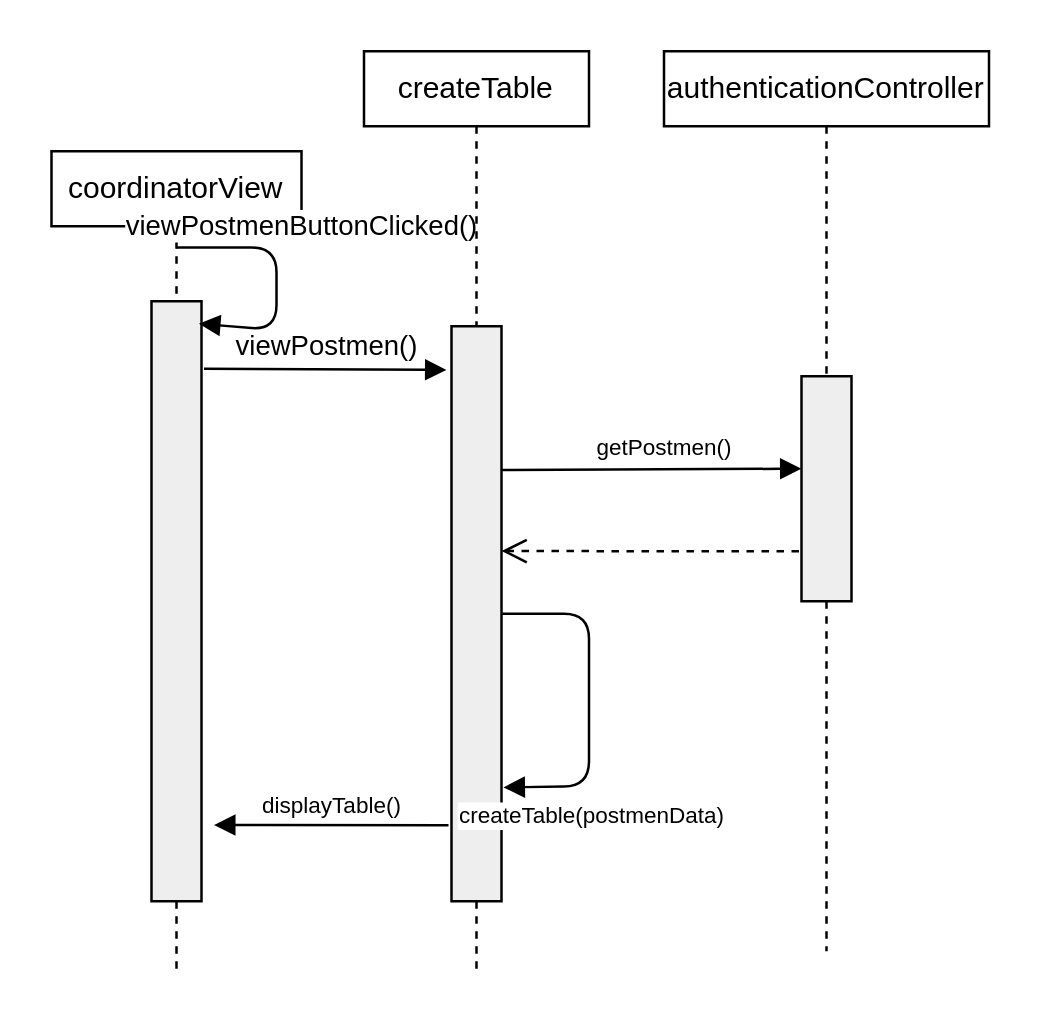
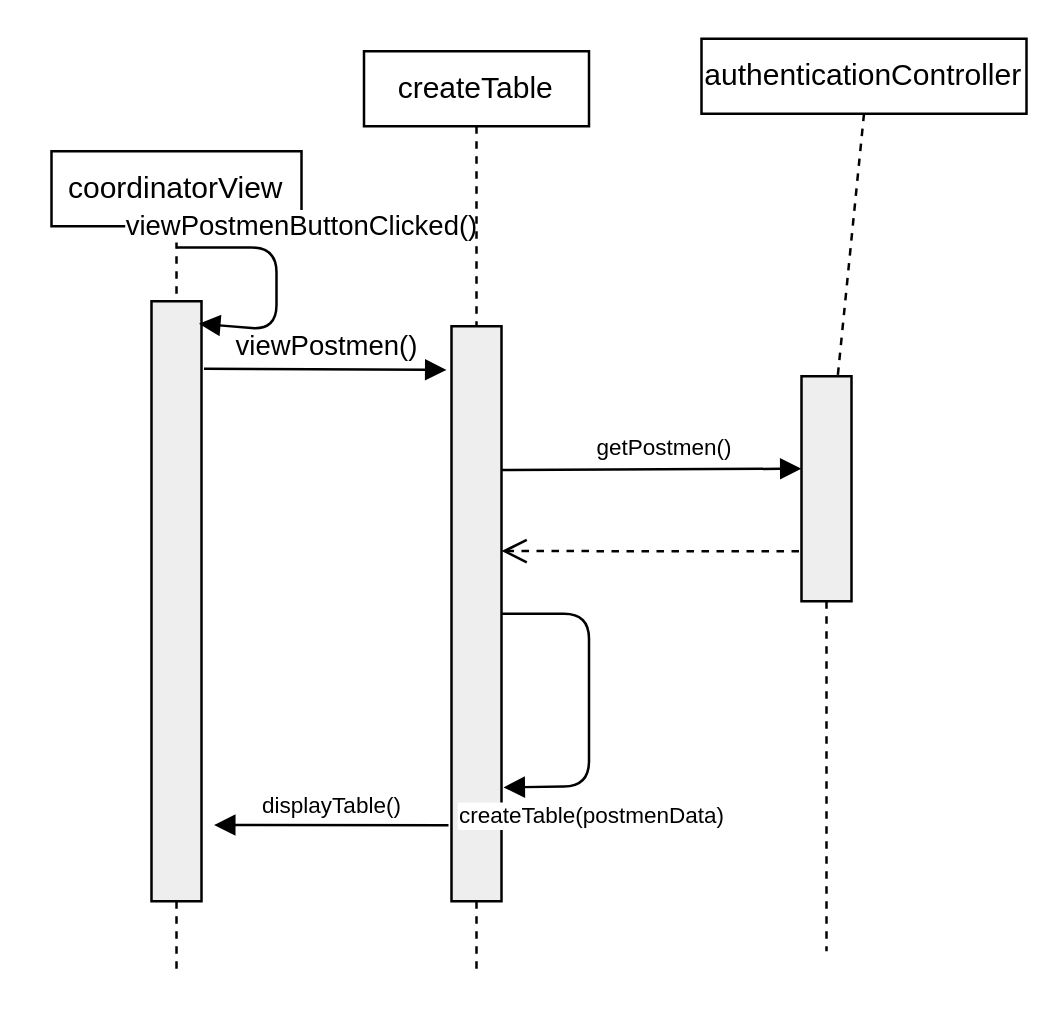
node "authenticationController": moved (826, 89) -> (864, 76)
